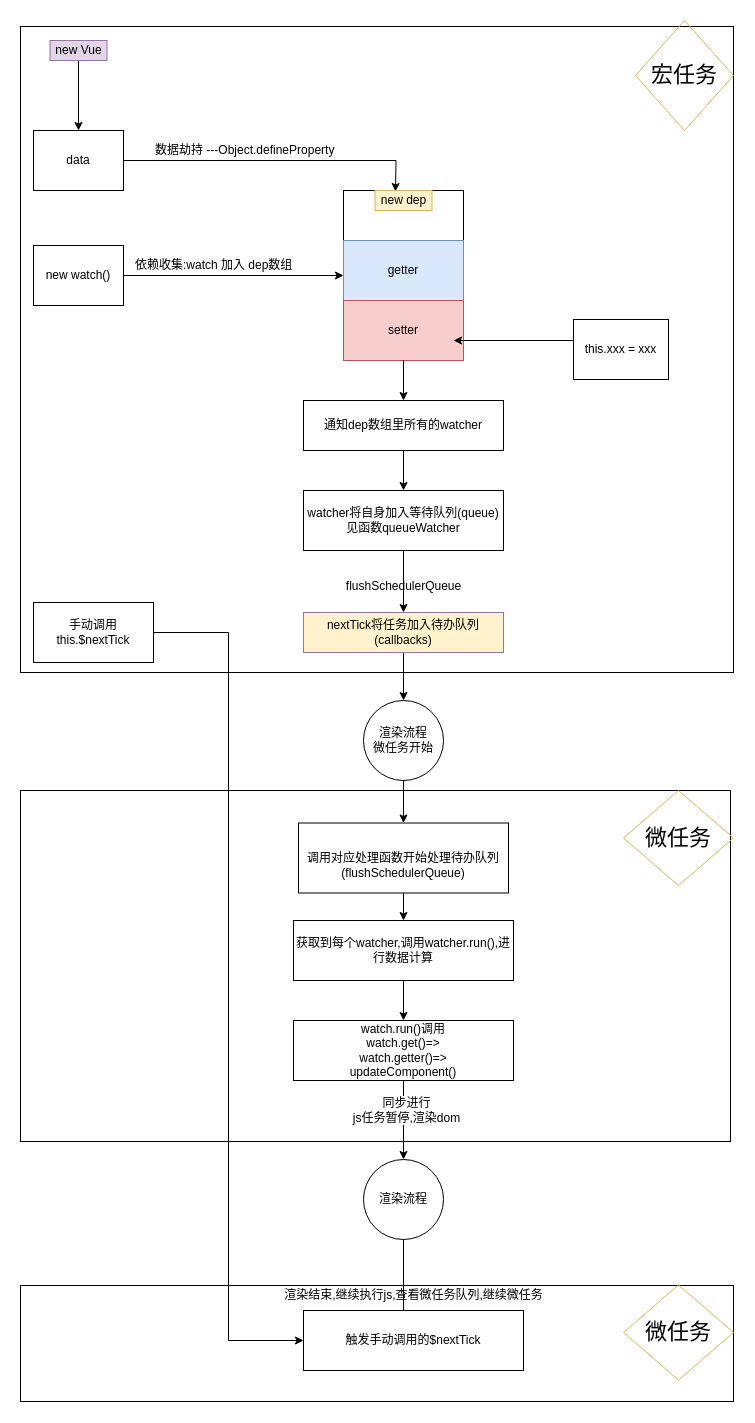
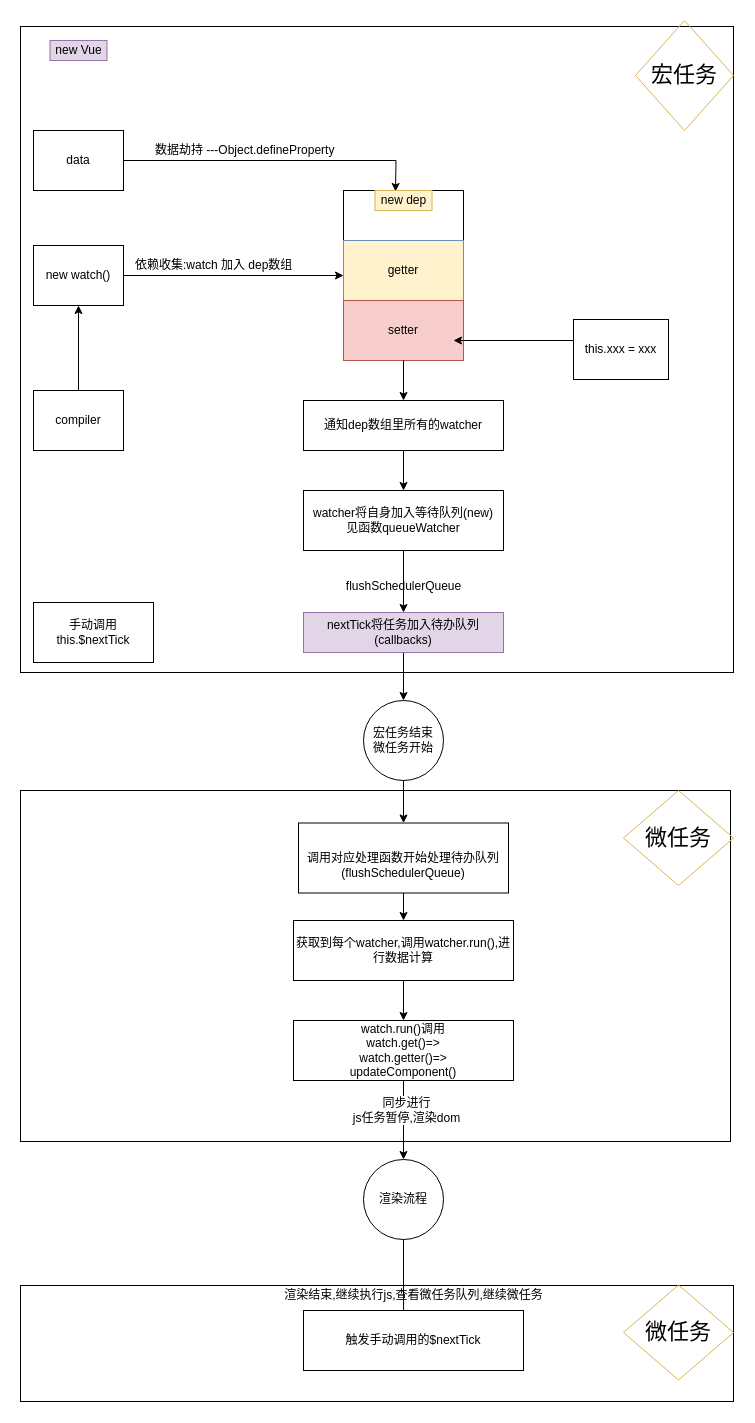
edge "new Vue" -> "data": removed
node "getter": fillcolor #dae8fc -> #fff2cc
edge "compiler" -> "new watch()": added
node "compiler": added
node "watcher将自身加入等待队列(queue) 见函数queueWatcher": label "watcher将自身加入等待队列(queue) 见函数queueWatcher" -> "watcher将自身加入等待队列(new) 见函数queueWatcher"
node "nextTick将任务加入待办队列 (callbacks)": fillcolor #fff2cc -> #e1d5e7
node "渲染流程 微任务开始": label "渲染流程 微任务开始" -> "宏任务结束 微任务开始"
edge "手动调用this.$nextTick" -> "触发手动调用的$nextTick": removed
